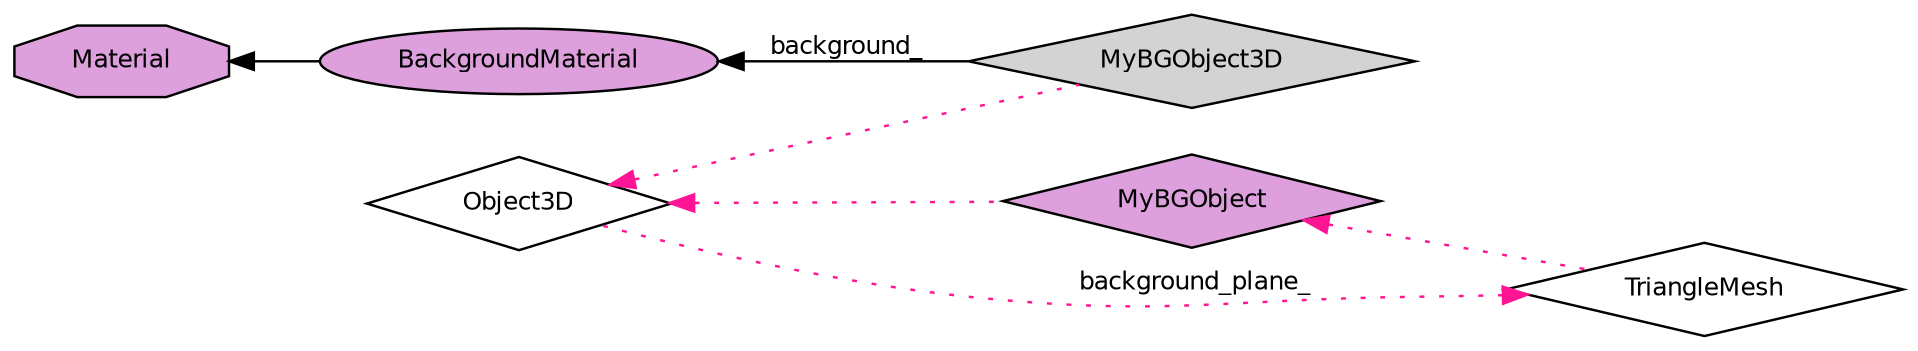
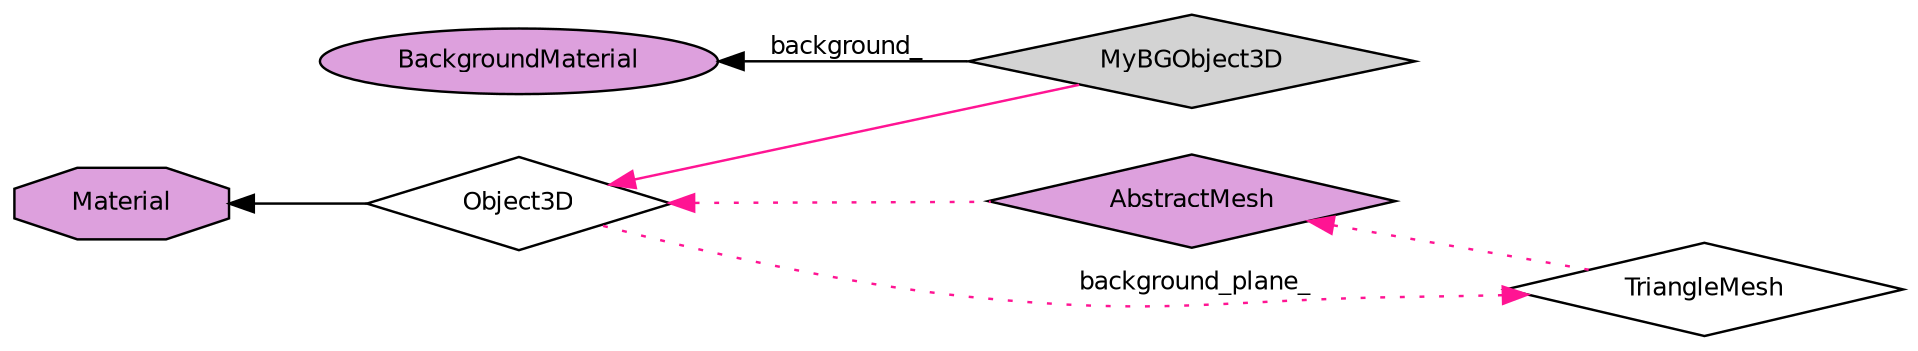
edge "BackgroundMaterial" -> "Material": now "Object3D" -> "Material"
edge "MyBGObject3D" -> "Object3D": style dotted -> solid
node "MyBGObject": label "MyBGObject" -> "AbstractMesh"
